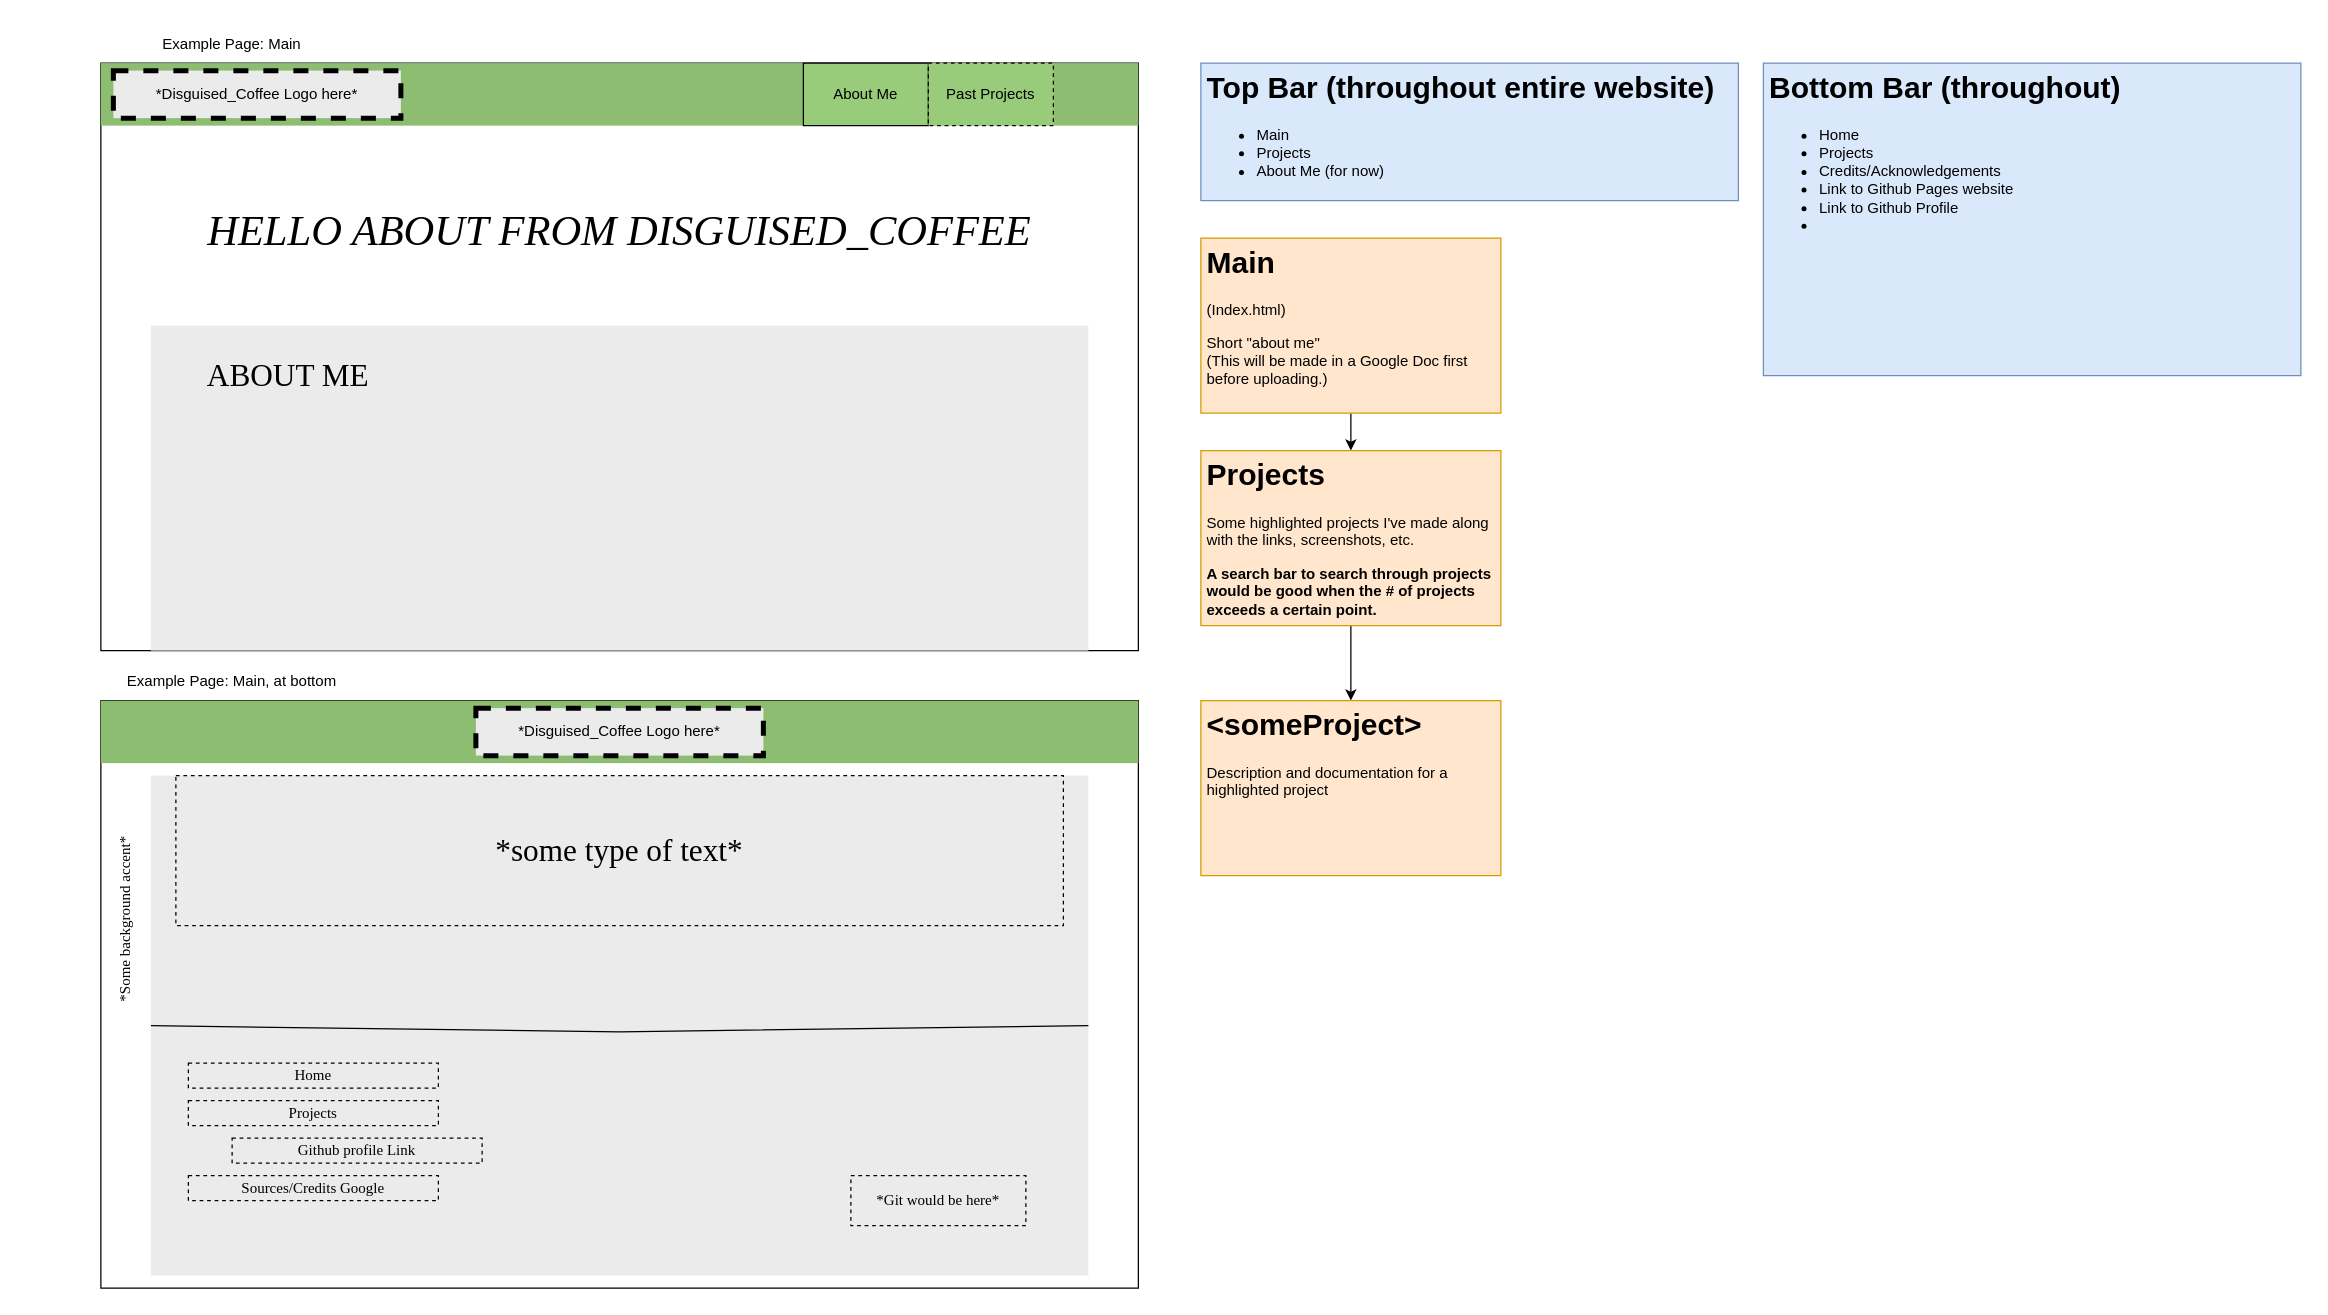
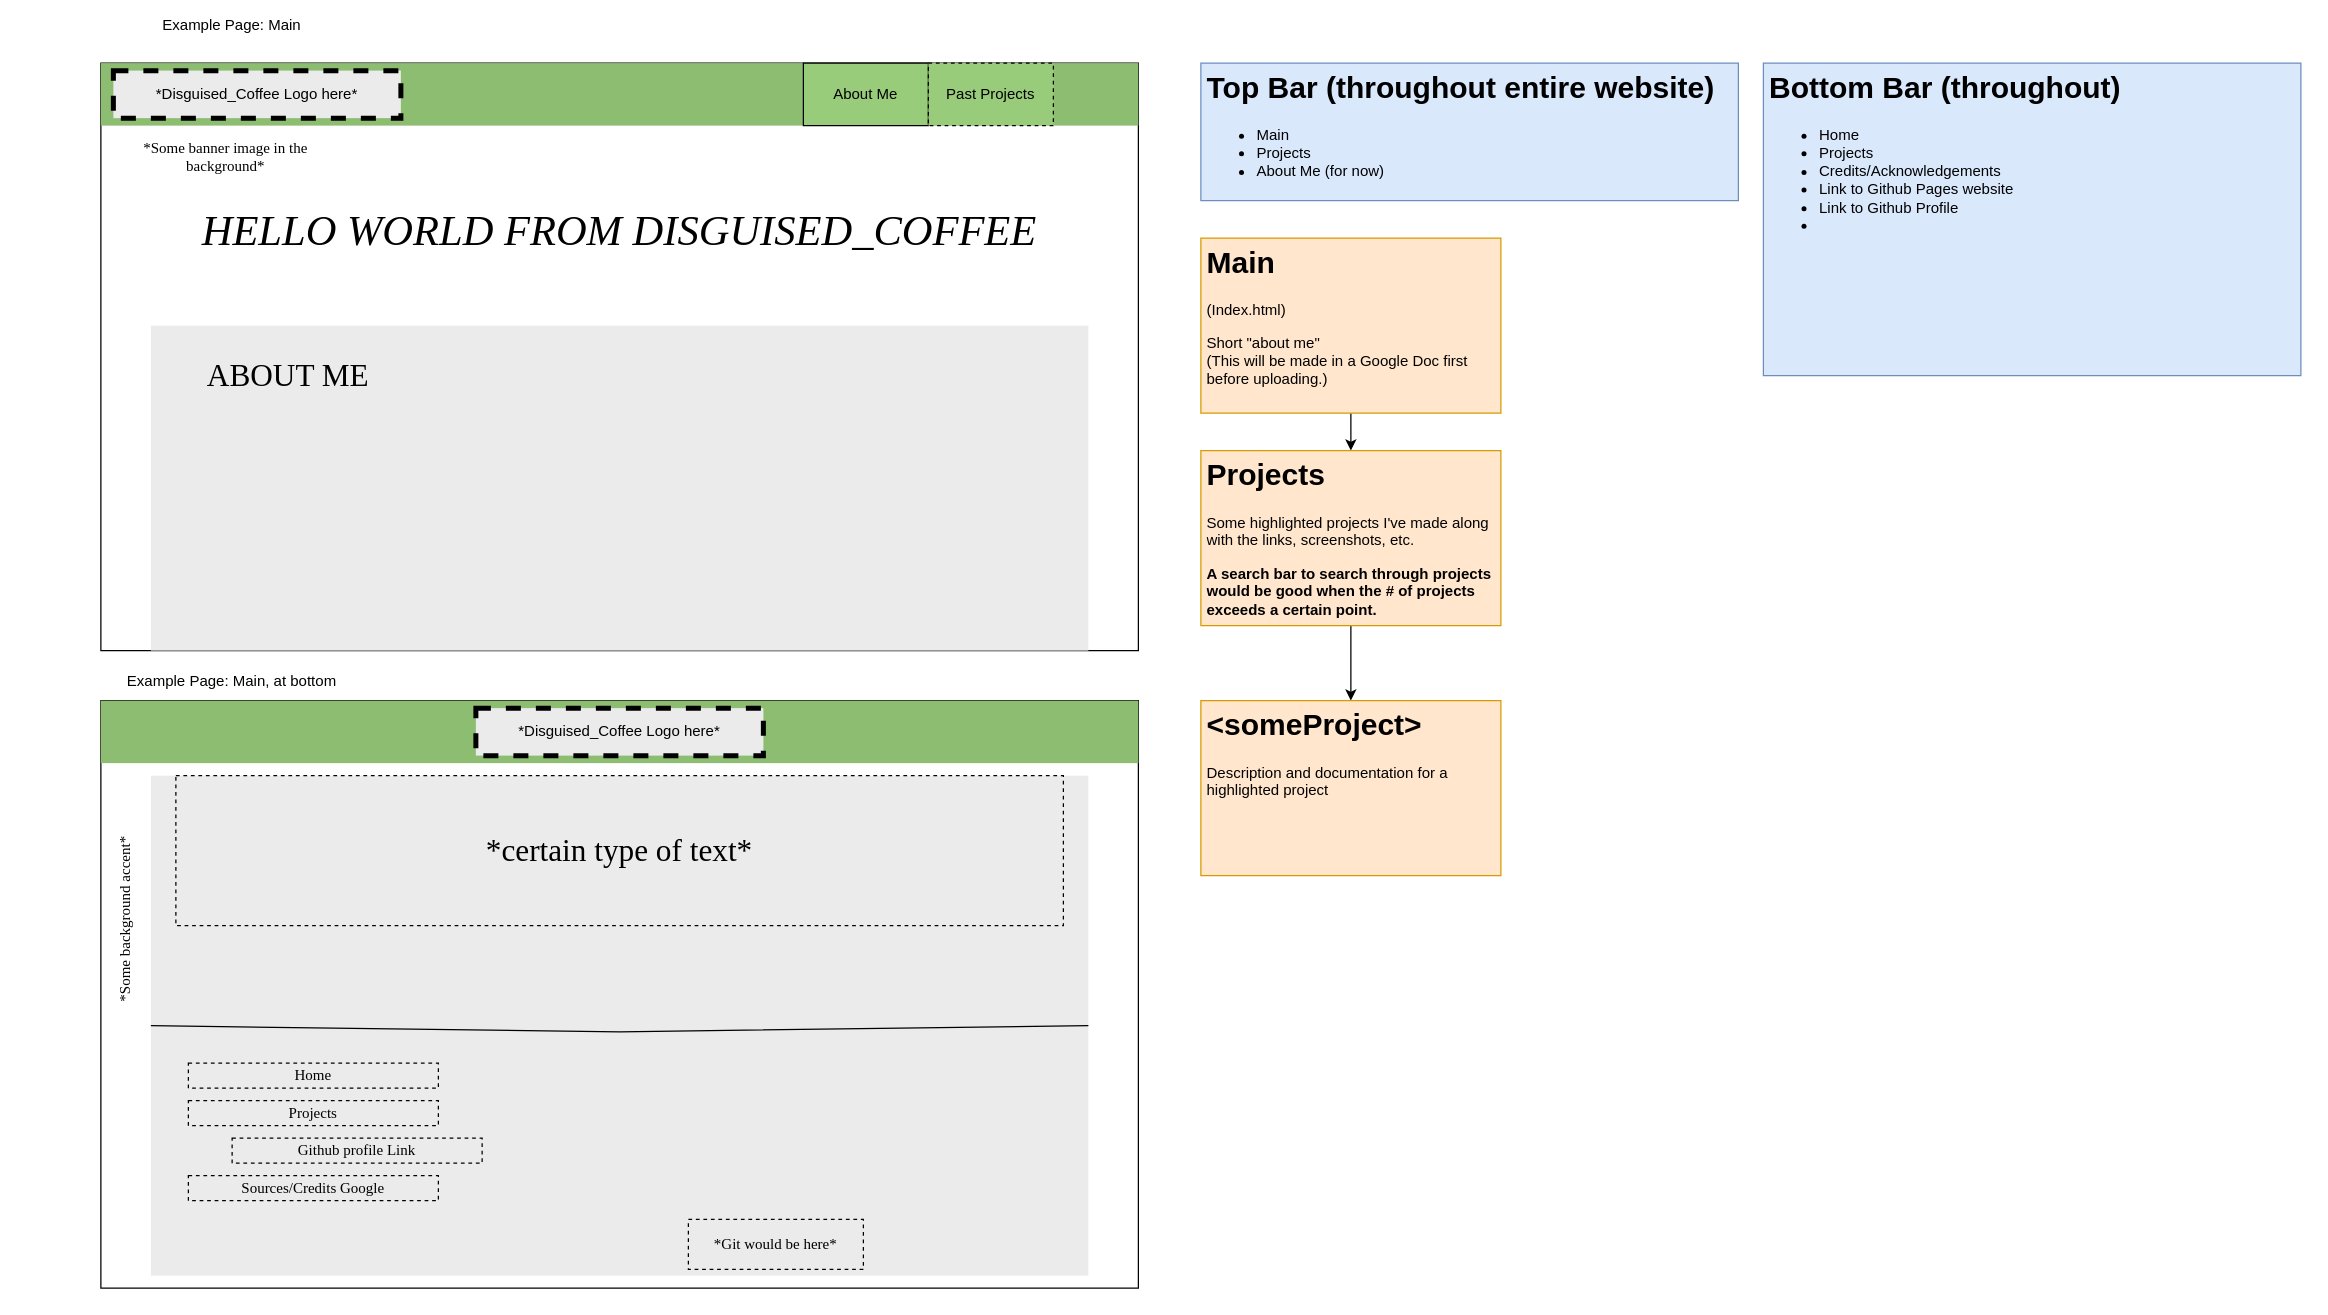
node "Example Page: Main": moved (232, 44) -> (232, 26)
node "*Some banner image in the background*": added
node "HELLO ABOUT FROM DISGUISED_COFFEE": label "HELLO ABOUT FROM DISGUISED_COFFEE" -> "HELLO WORLD FROM DISGUISED_COFFEE"
node "*some type of text*": label "*some type of text*" -> "*certain type of text*"
node "*Git would be here*": moved (938, 1201) -> (776, 1244)
